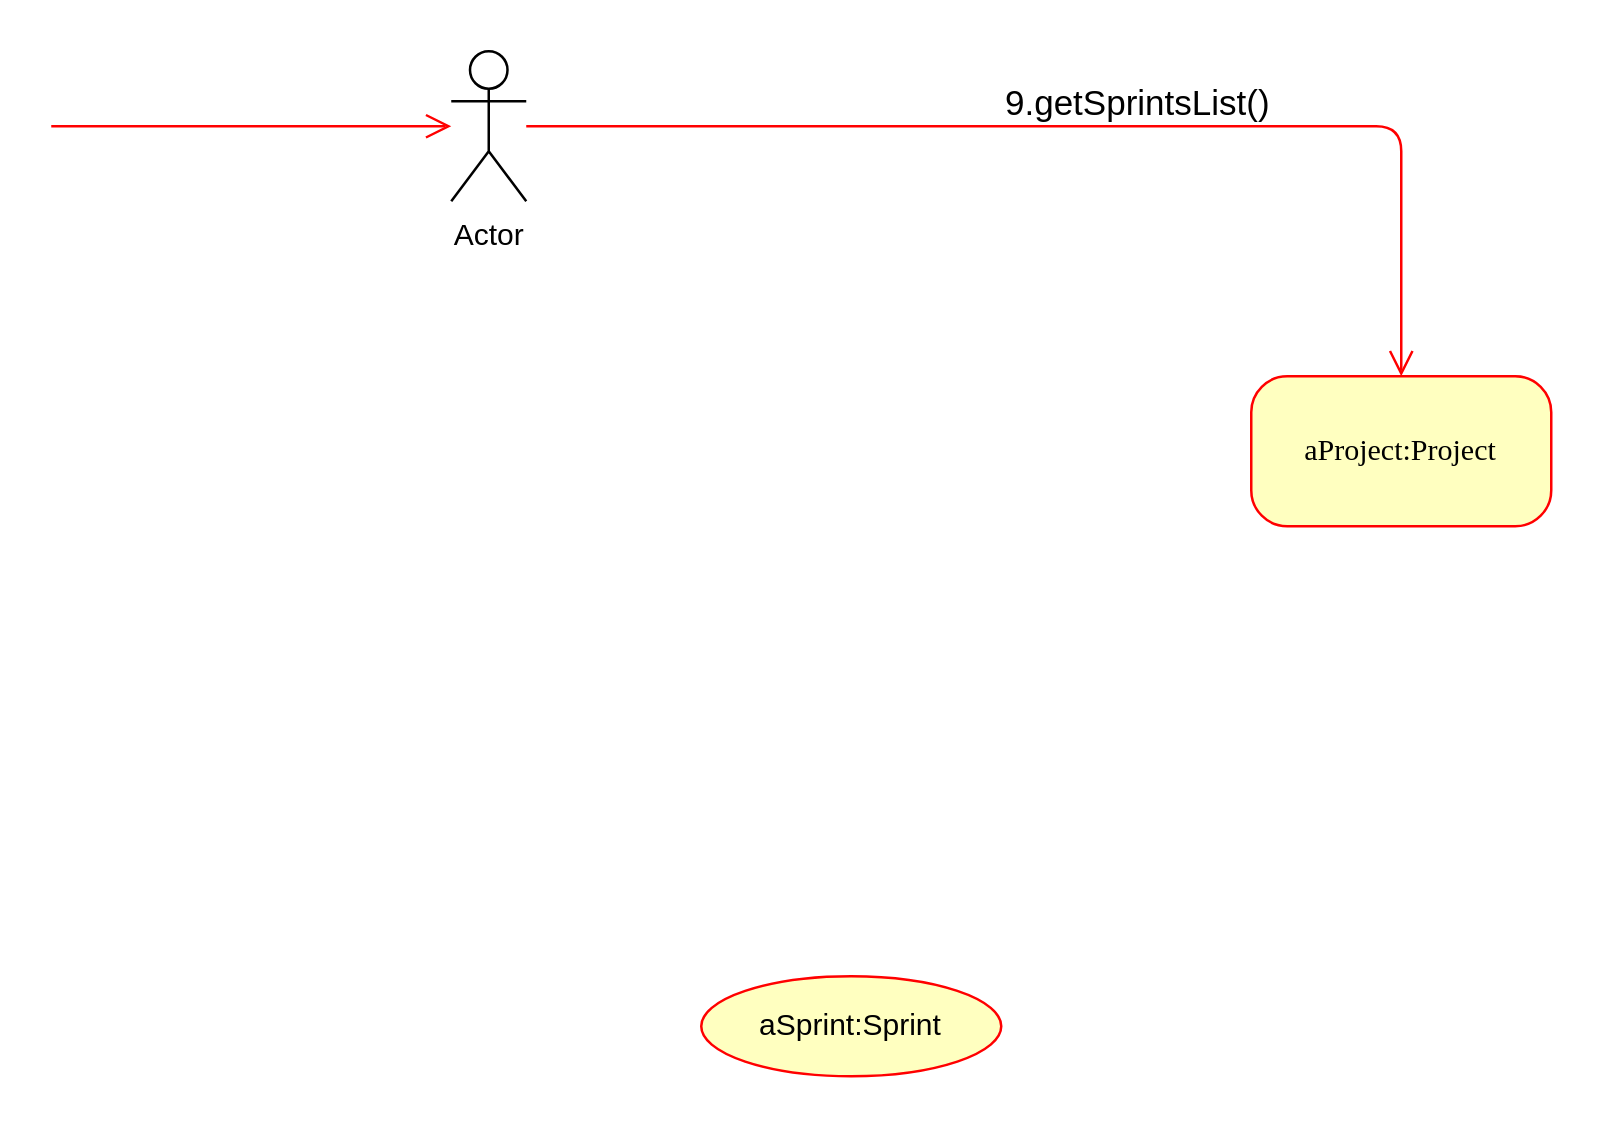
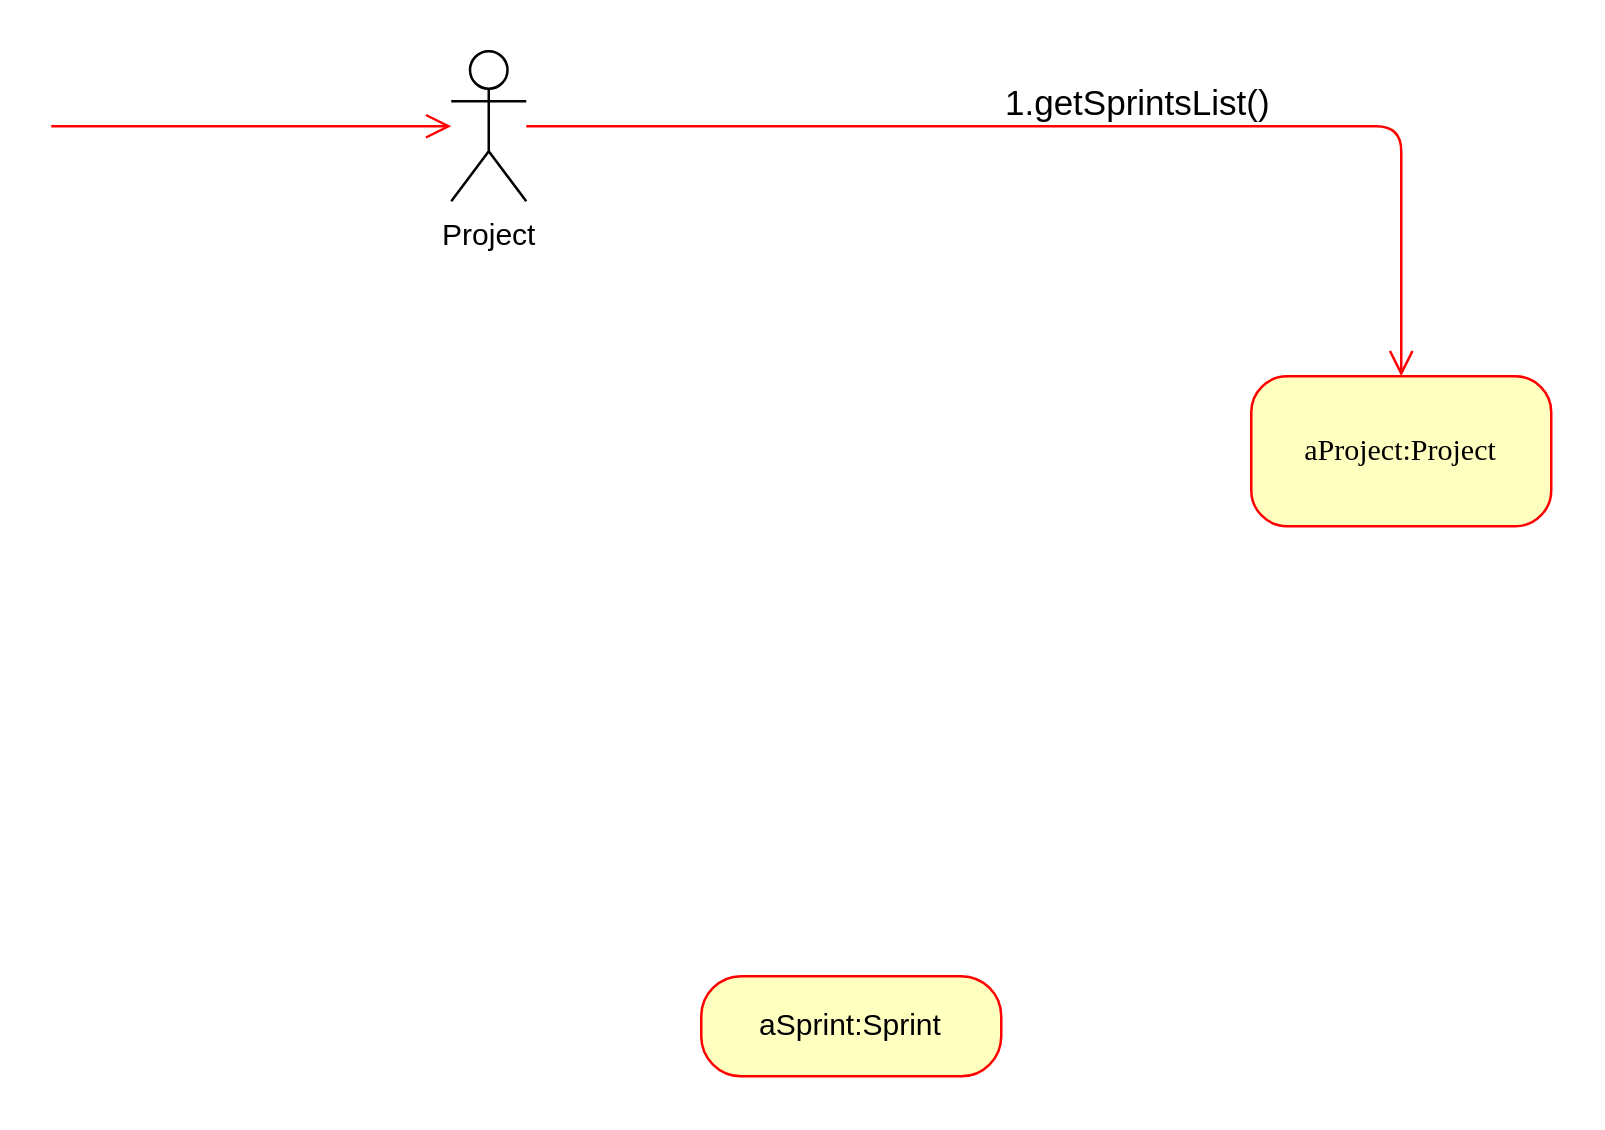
node "9.getSprintsList()": label "9.getSprintsList()" -> "1.getSprintsList()"
node "Actor": label "Actor" -> "Project"
node "aSprint:Sprint": shape ellipse -> rounded rectangle
